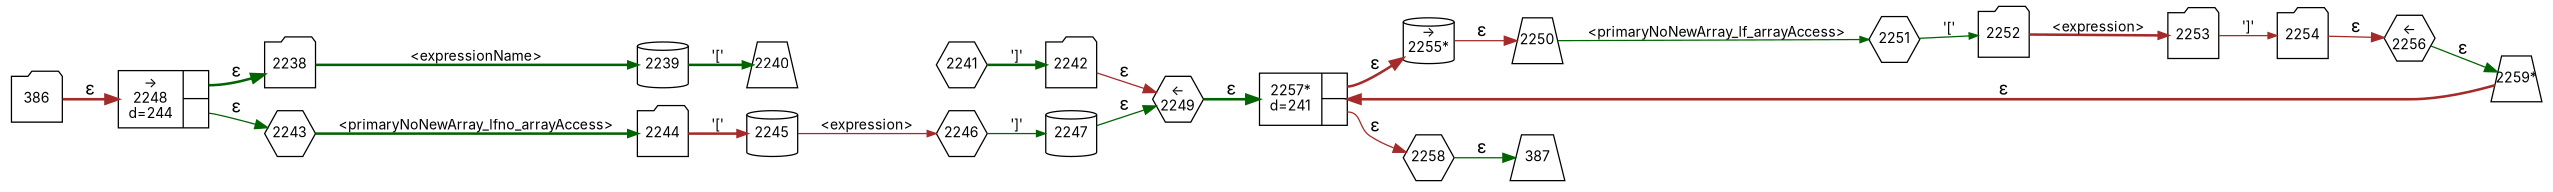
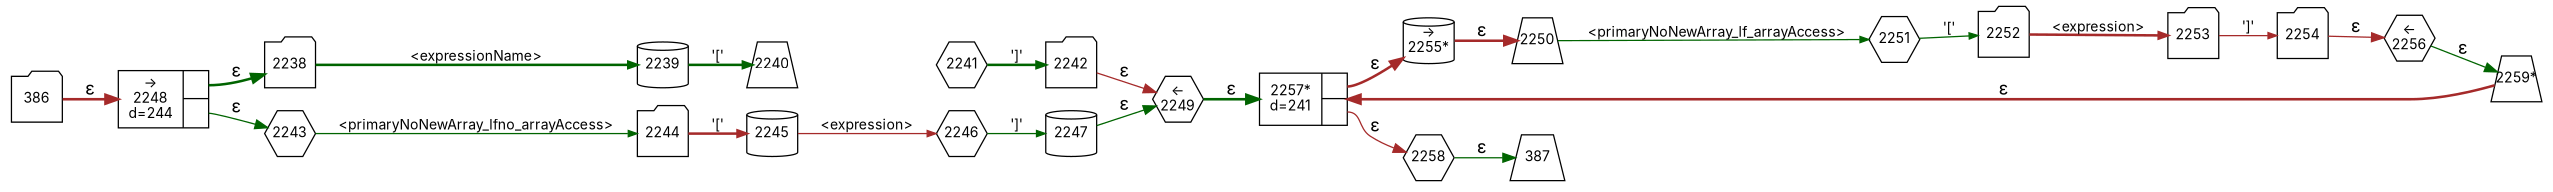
edge "→ 2255*" -> "2250": style solid -> bold
edge "2243" -> "2244": style bold -> solid
